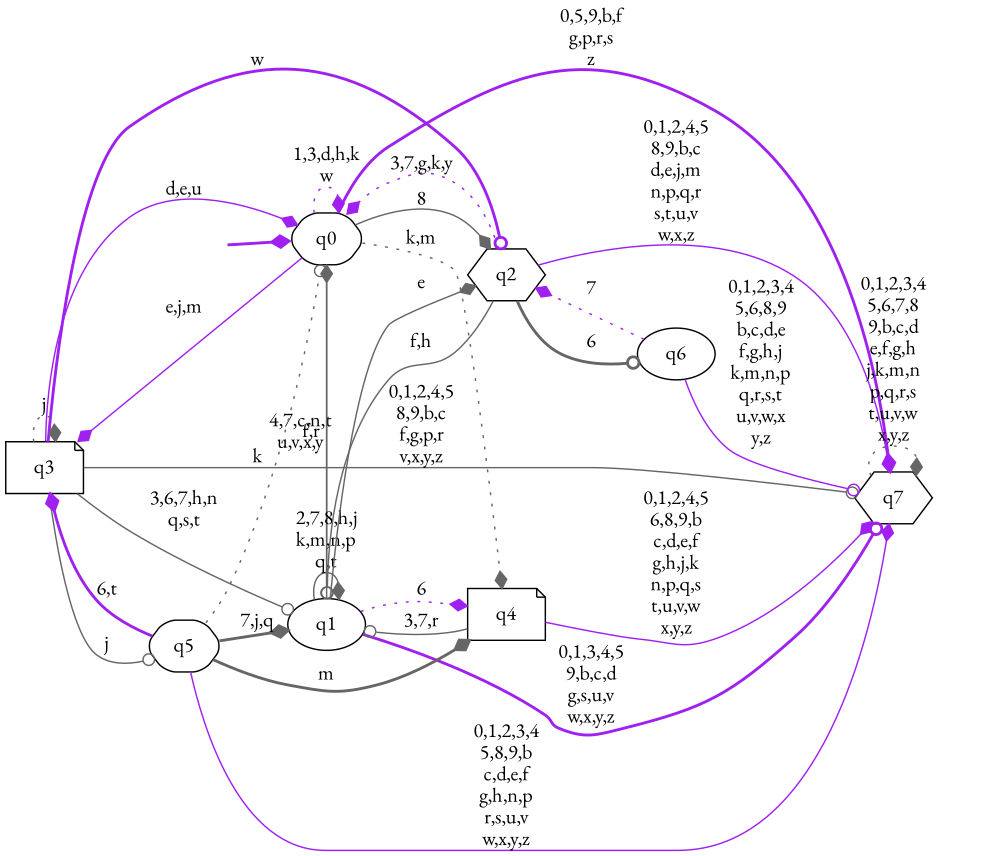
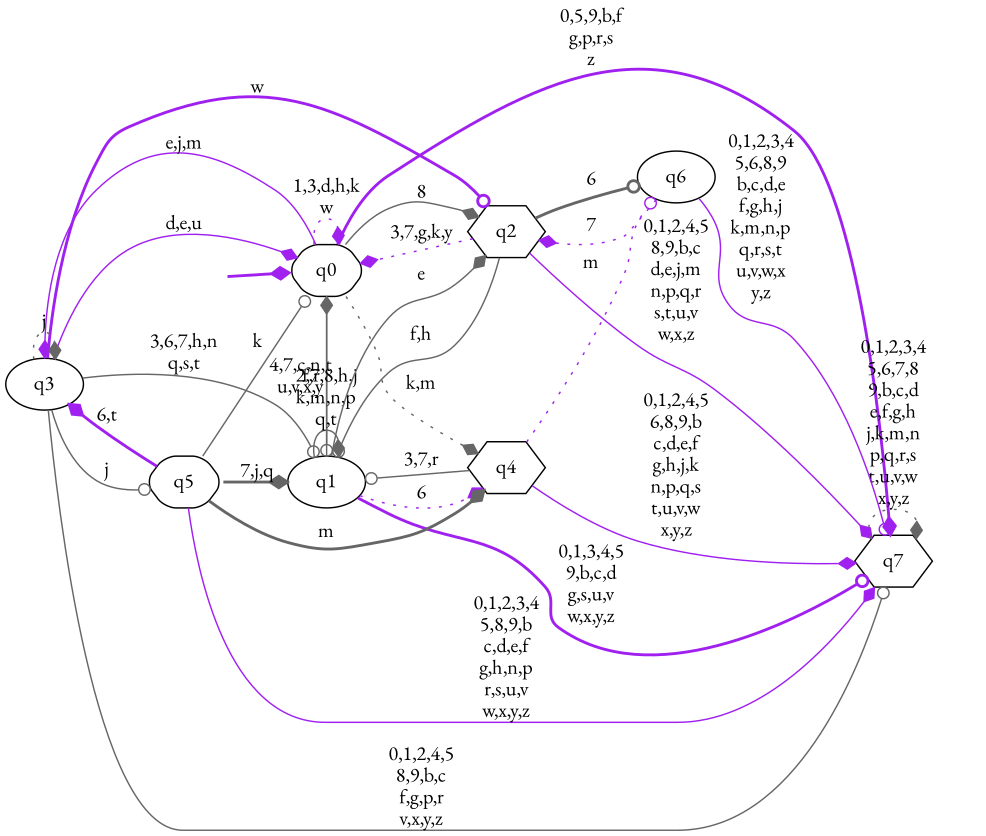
edge "q4" -> "q6": added, label "m"
edge "q5" -> "q0": style dotted -> solid
node "q3": shape note -> ellipse
node "q4": shape note -> hexagon
